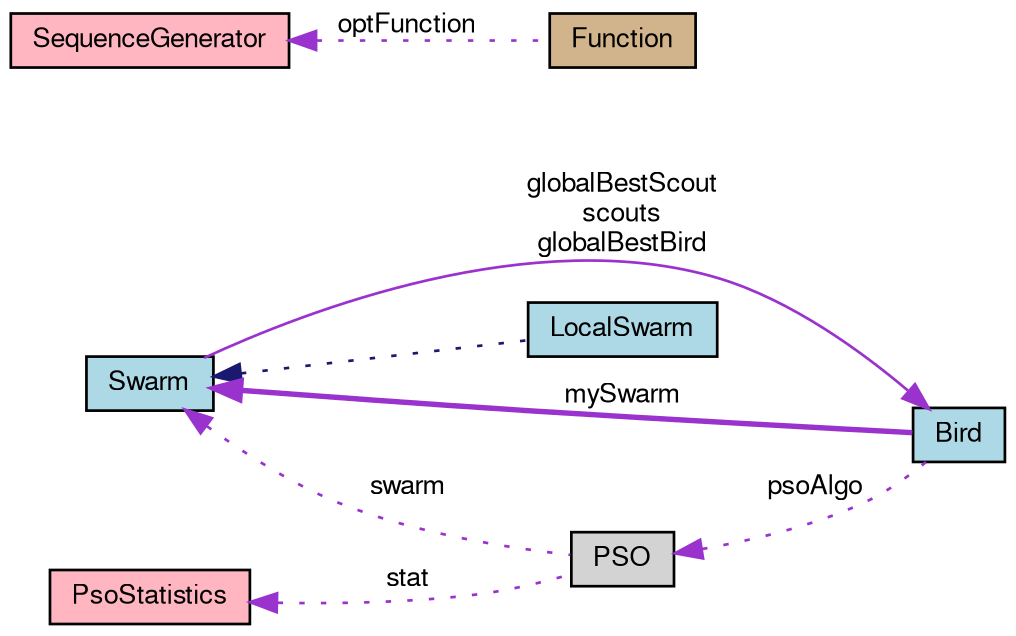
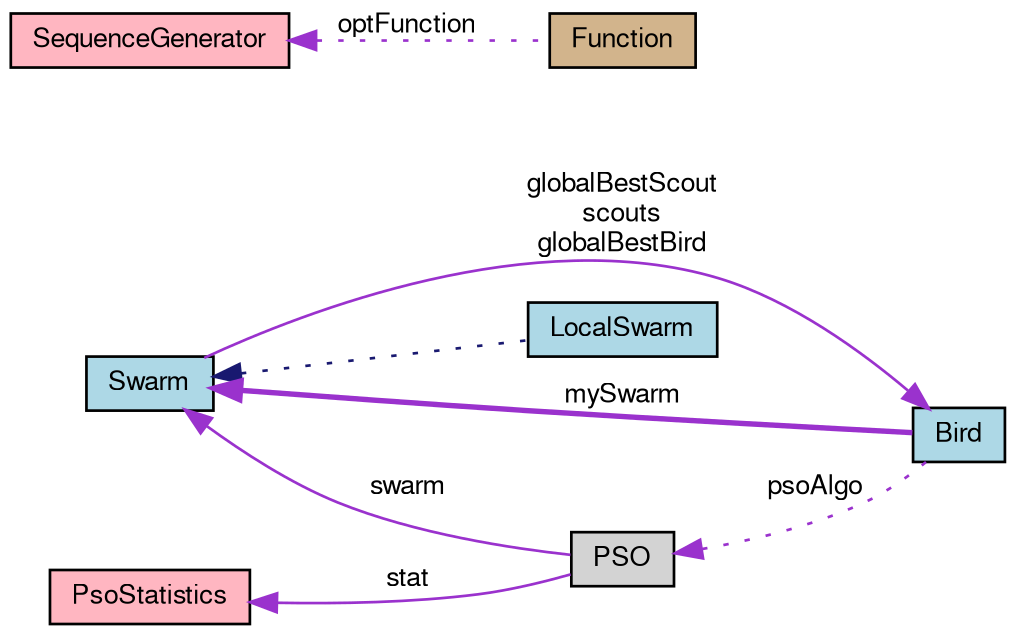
edge "PSO" -> "Swarm": style dotted -> solid
edge "PSO" -> "PsoStatistics": style dotted -> solid
